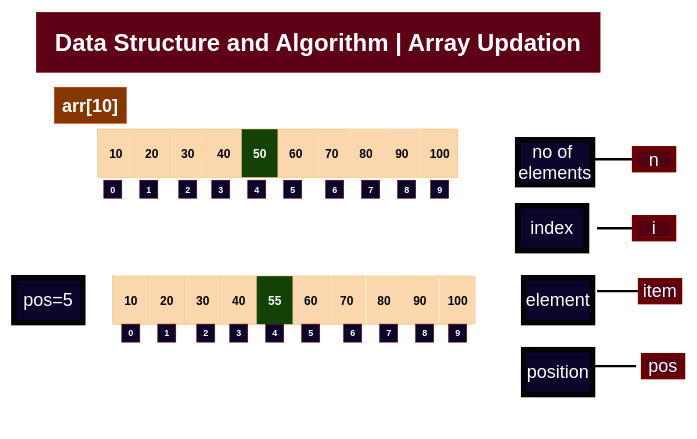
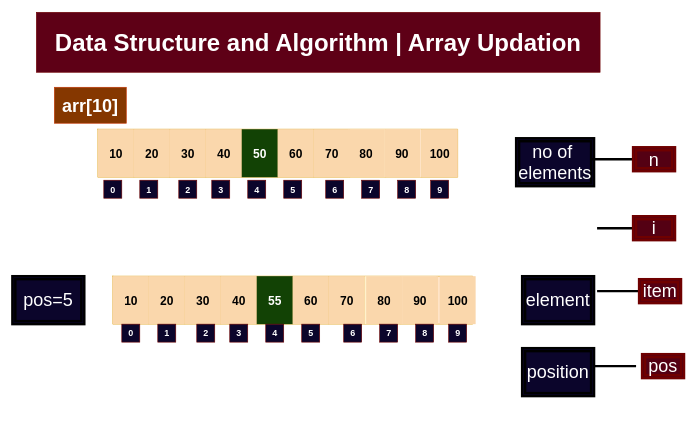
node "index": removed
